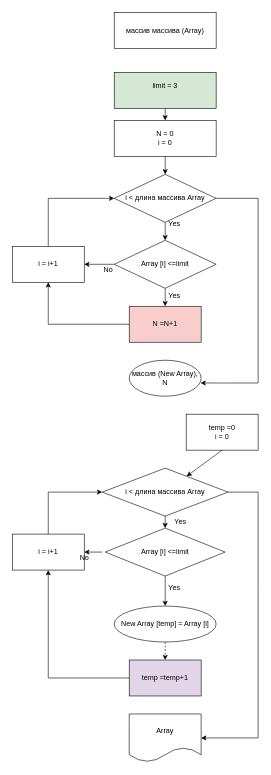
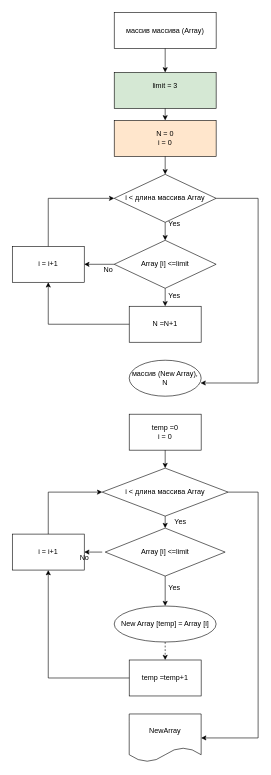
edge "массив массива (Array)" -> "limit = 3": added
node "N = 0 i = 0": fillcolor #ffffff -> #ffe6cc
node "N =N+1": fillcolor #f8cecc -> #ffffff
node "temp =0 i = 0": moved (222, 432) -> (165, 432)
node "temp =temp+1": fillcolor #e1d5e7 -> #ffffff
node "Array": label "Array" -> "NewArray"
